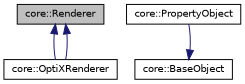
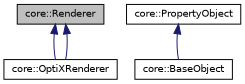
edge "core::PropertyObject" -> "core::BaseObject": reversed
